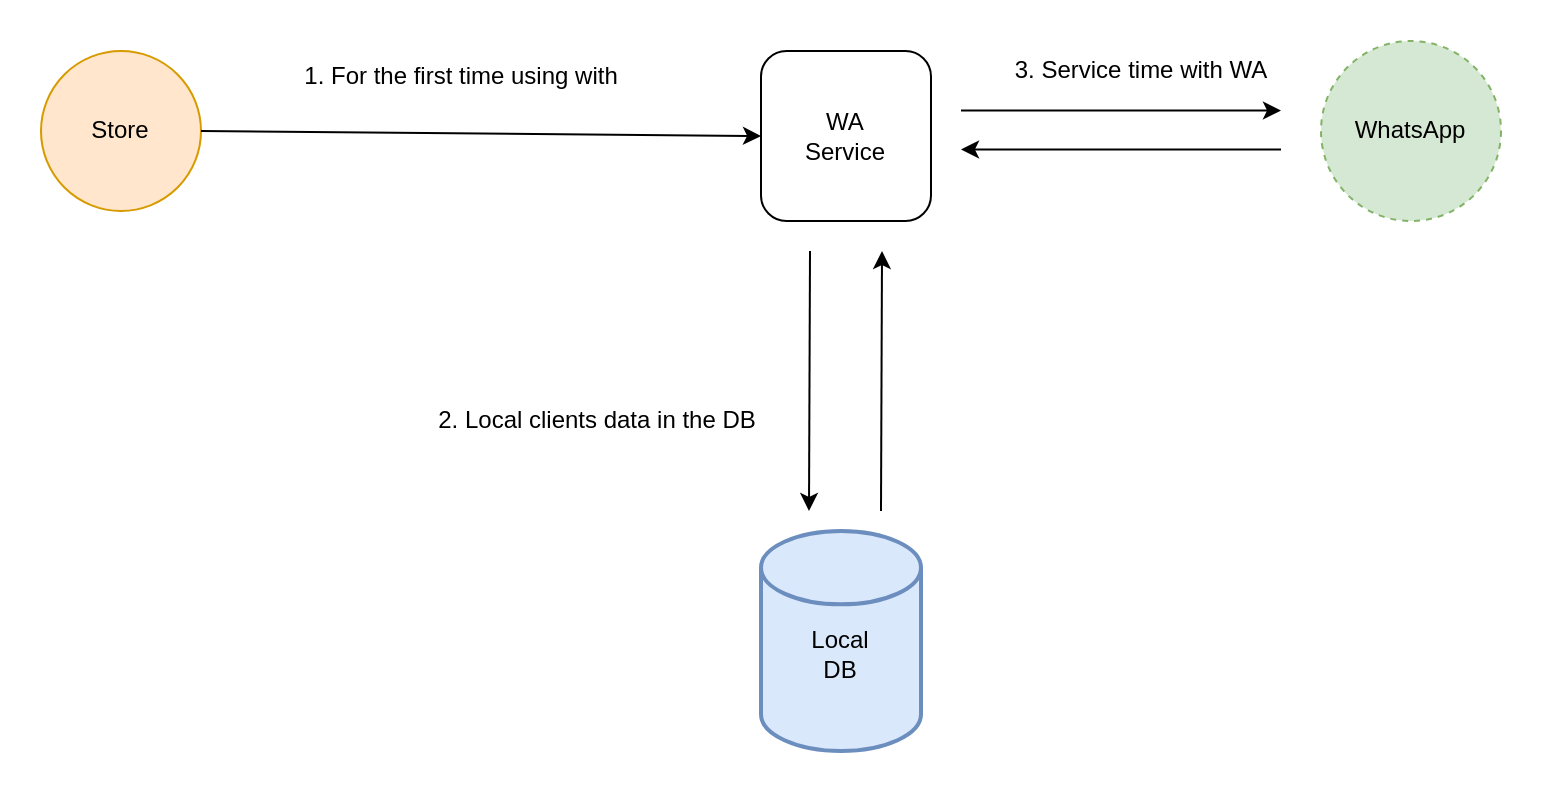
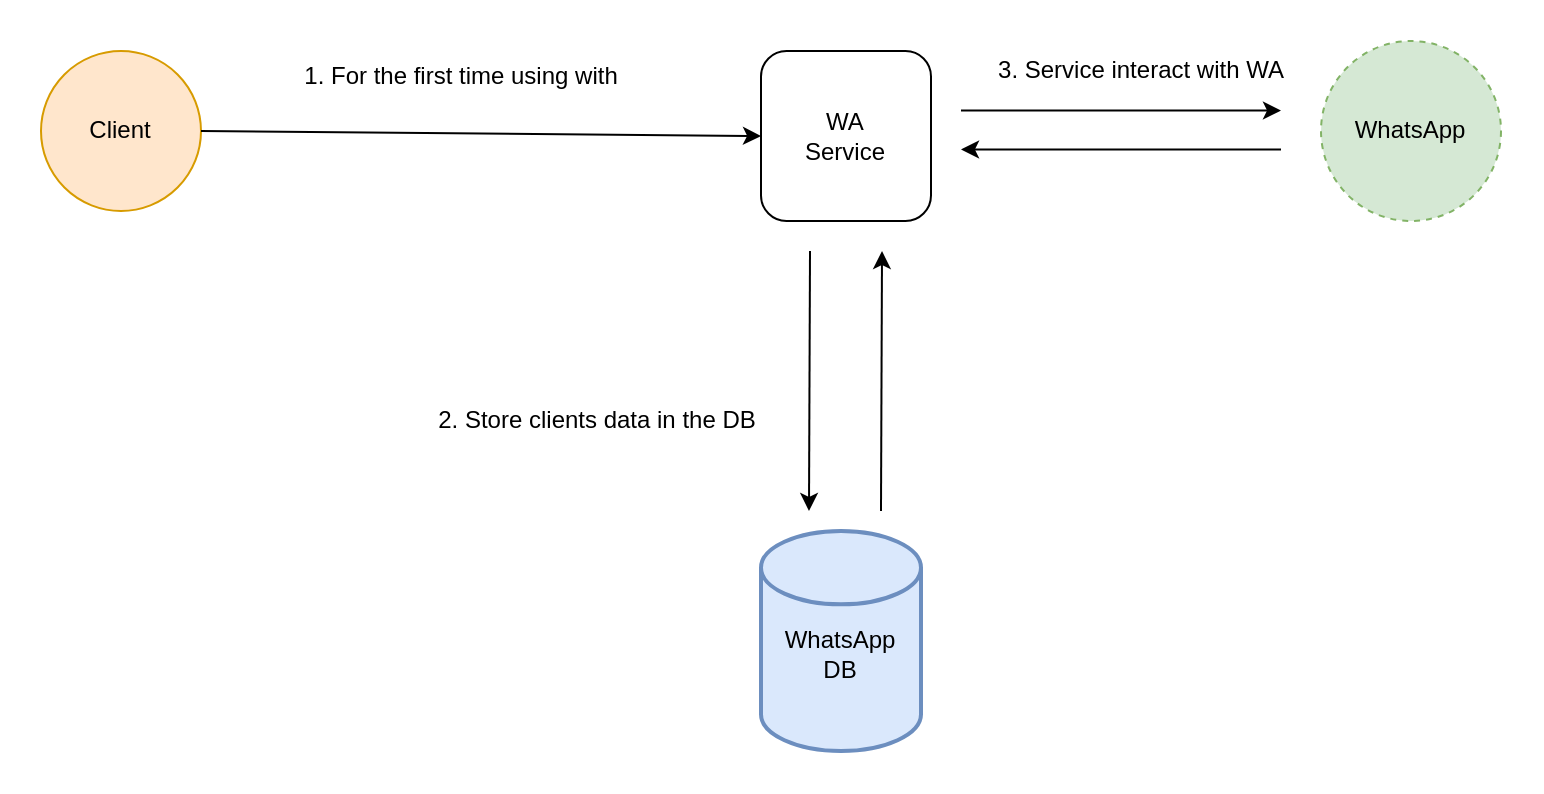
node "3. Service time with WA": label "3. Service time with WA" -> "3. Service interact with WA"
node "Store": label "Store" -> "Client"
node "2. Local clients data in the DB": label "2. Local clients data in the DB" -> "2. Store clients data in the DB"
node "Local DB": label "Local DB" -> "WhatsApp DB"
